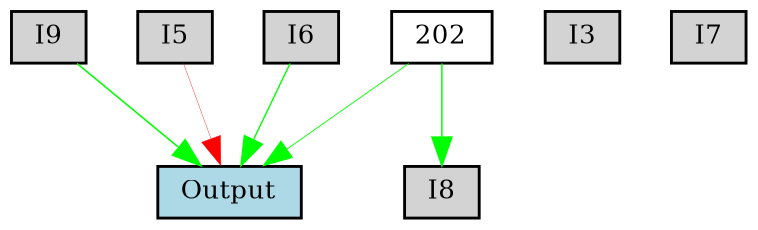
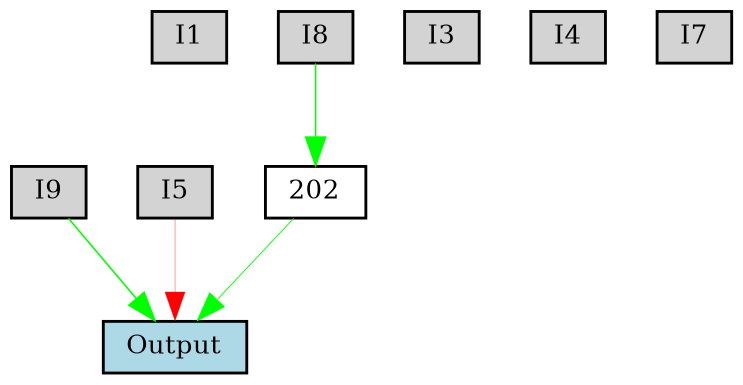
node "I1": added
node "I6": removed
node "I4": added
edge "202" -> "I8": reversed
